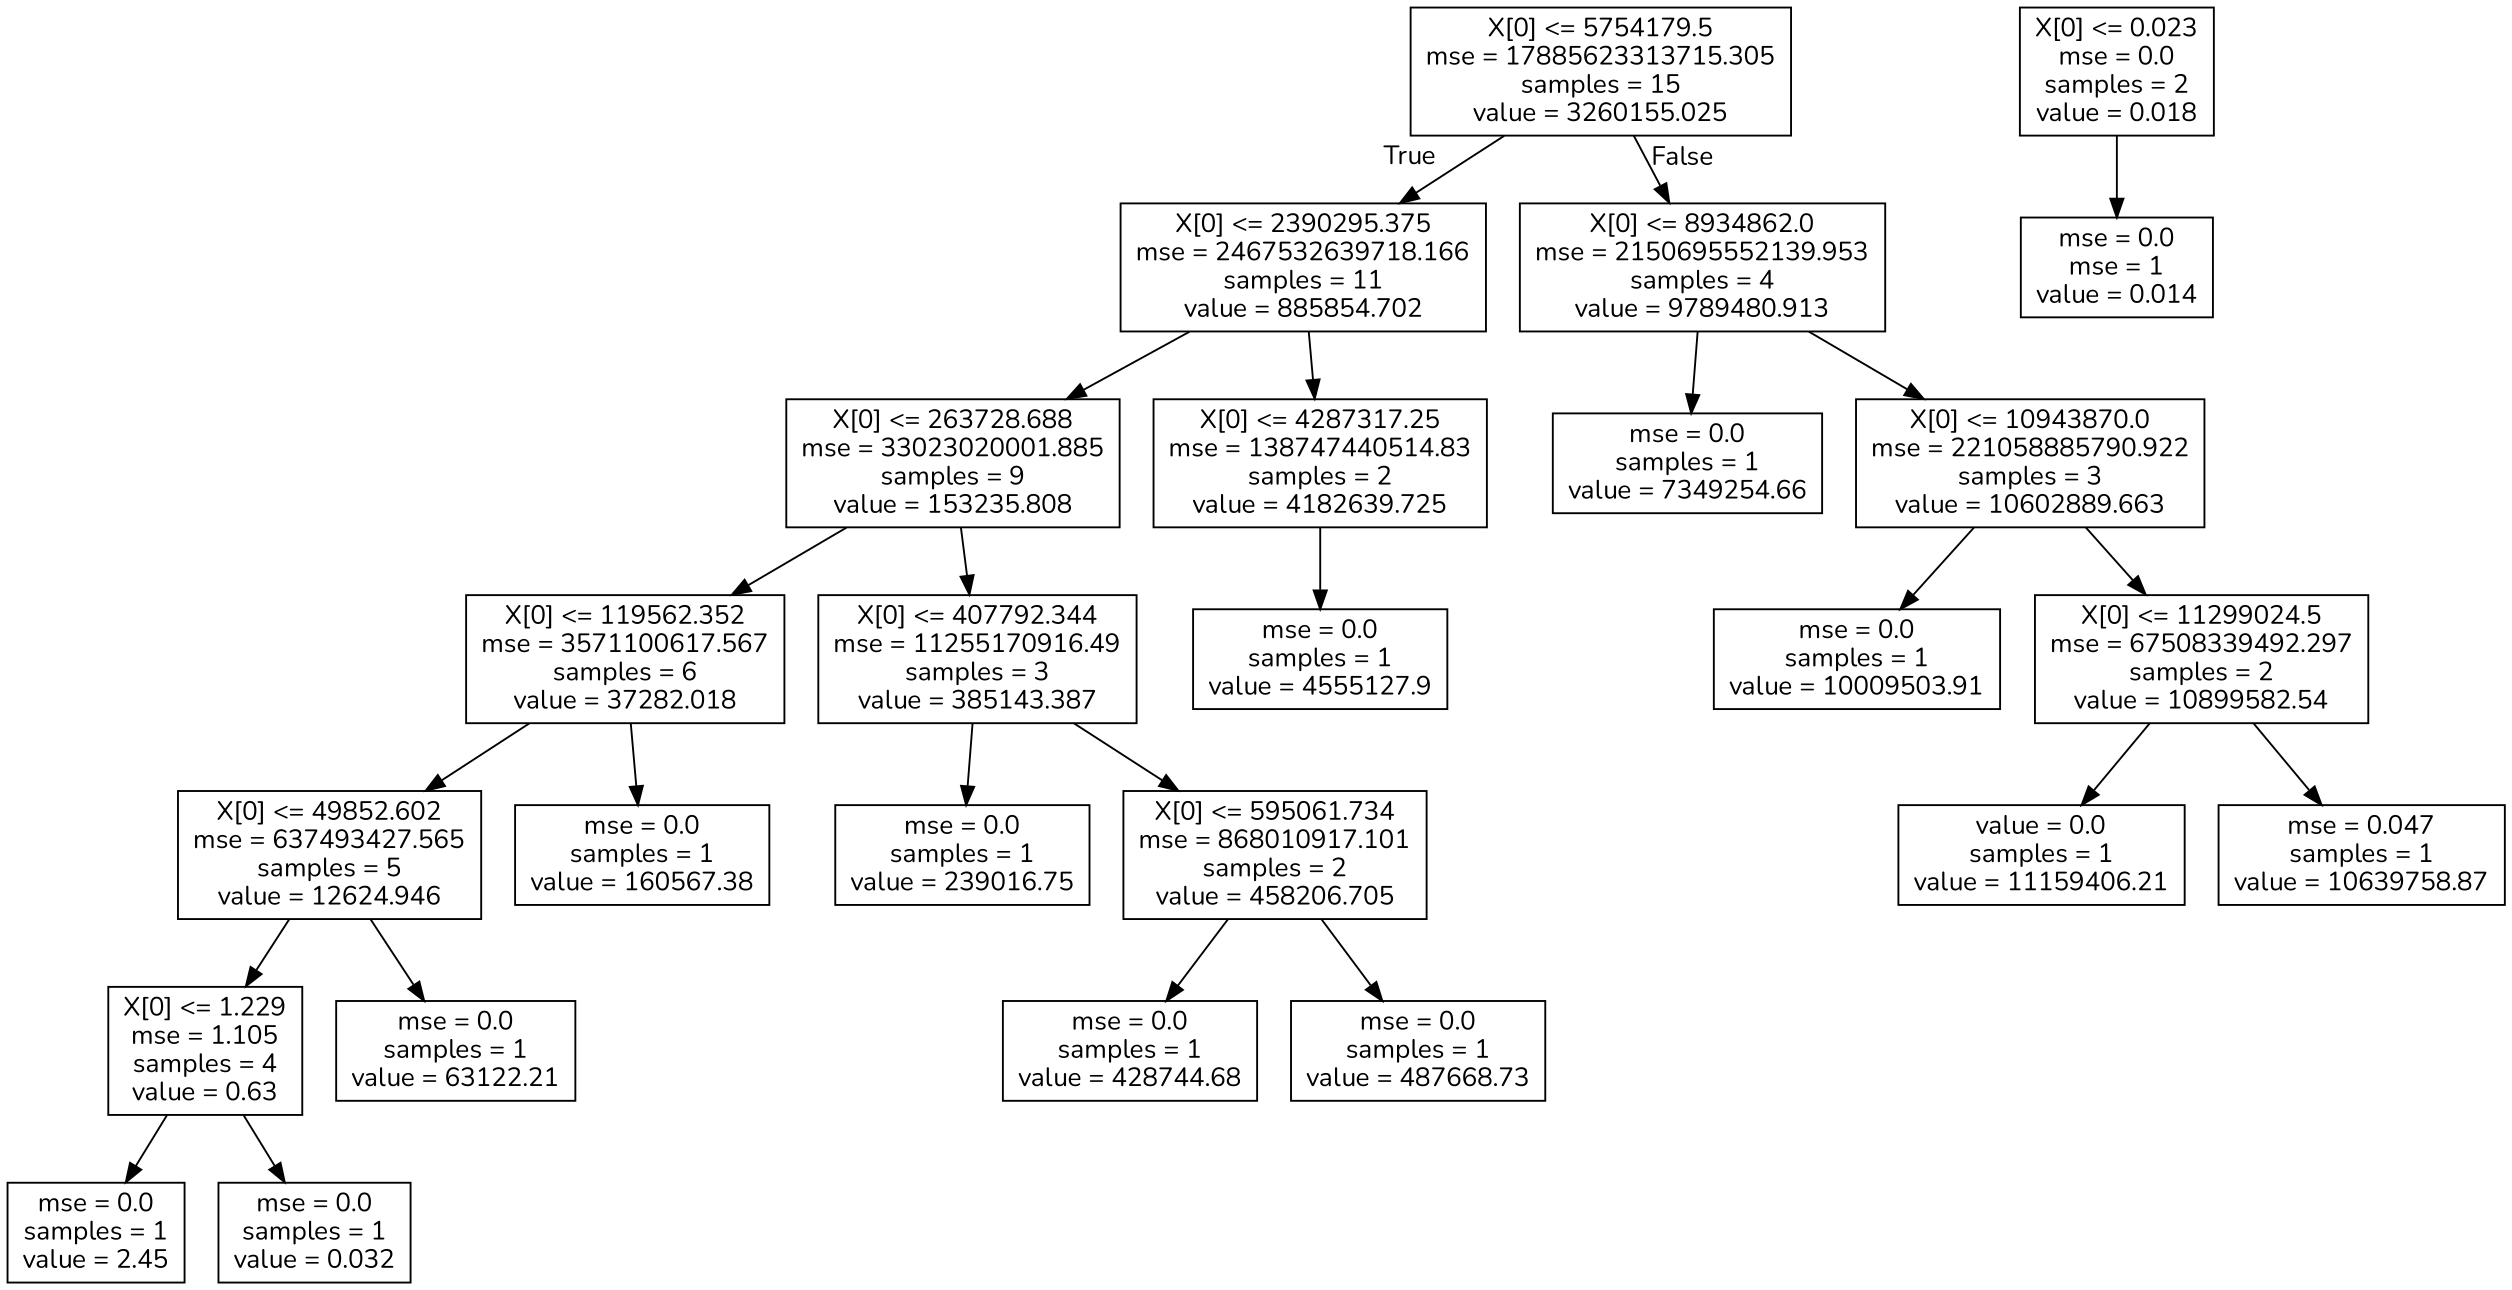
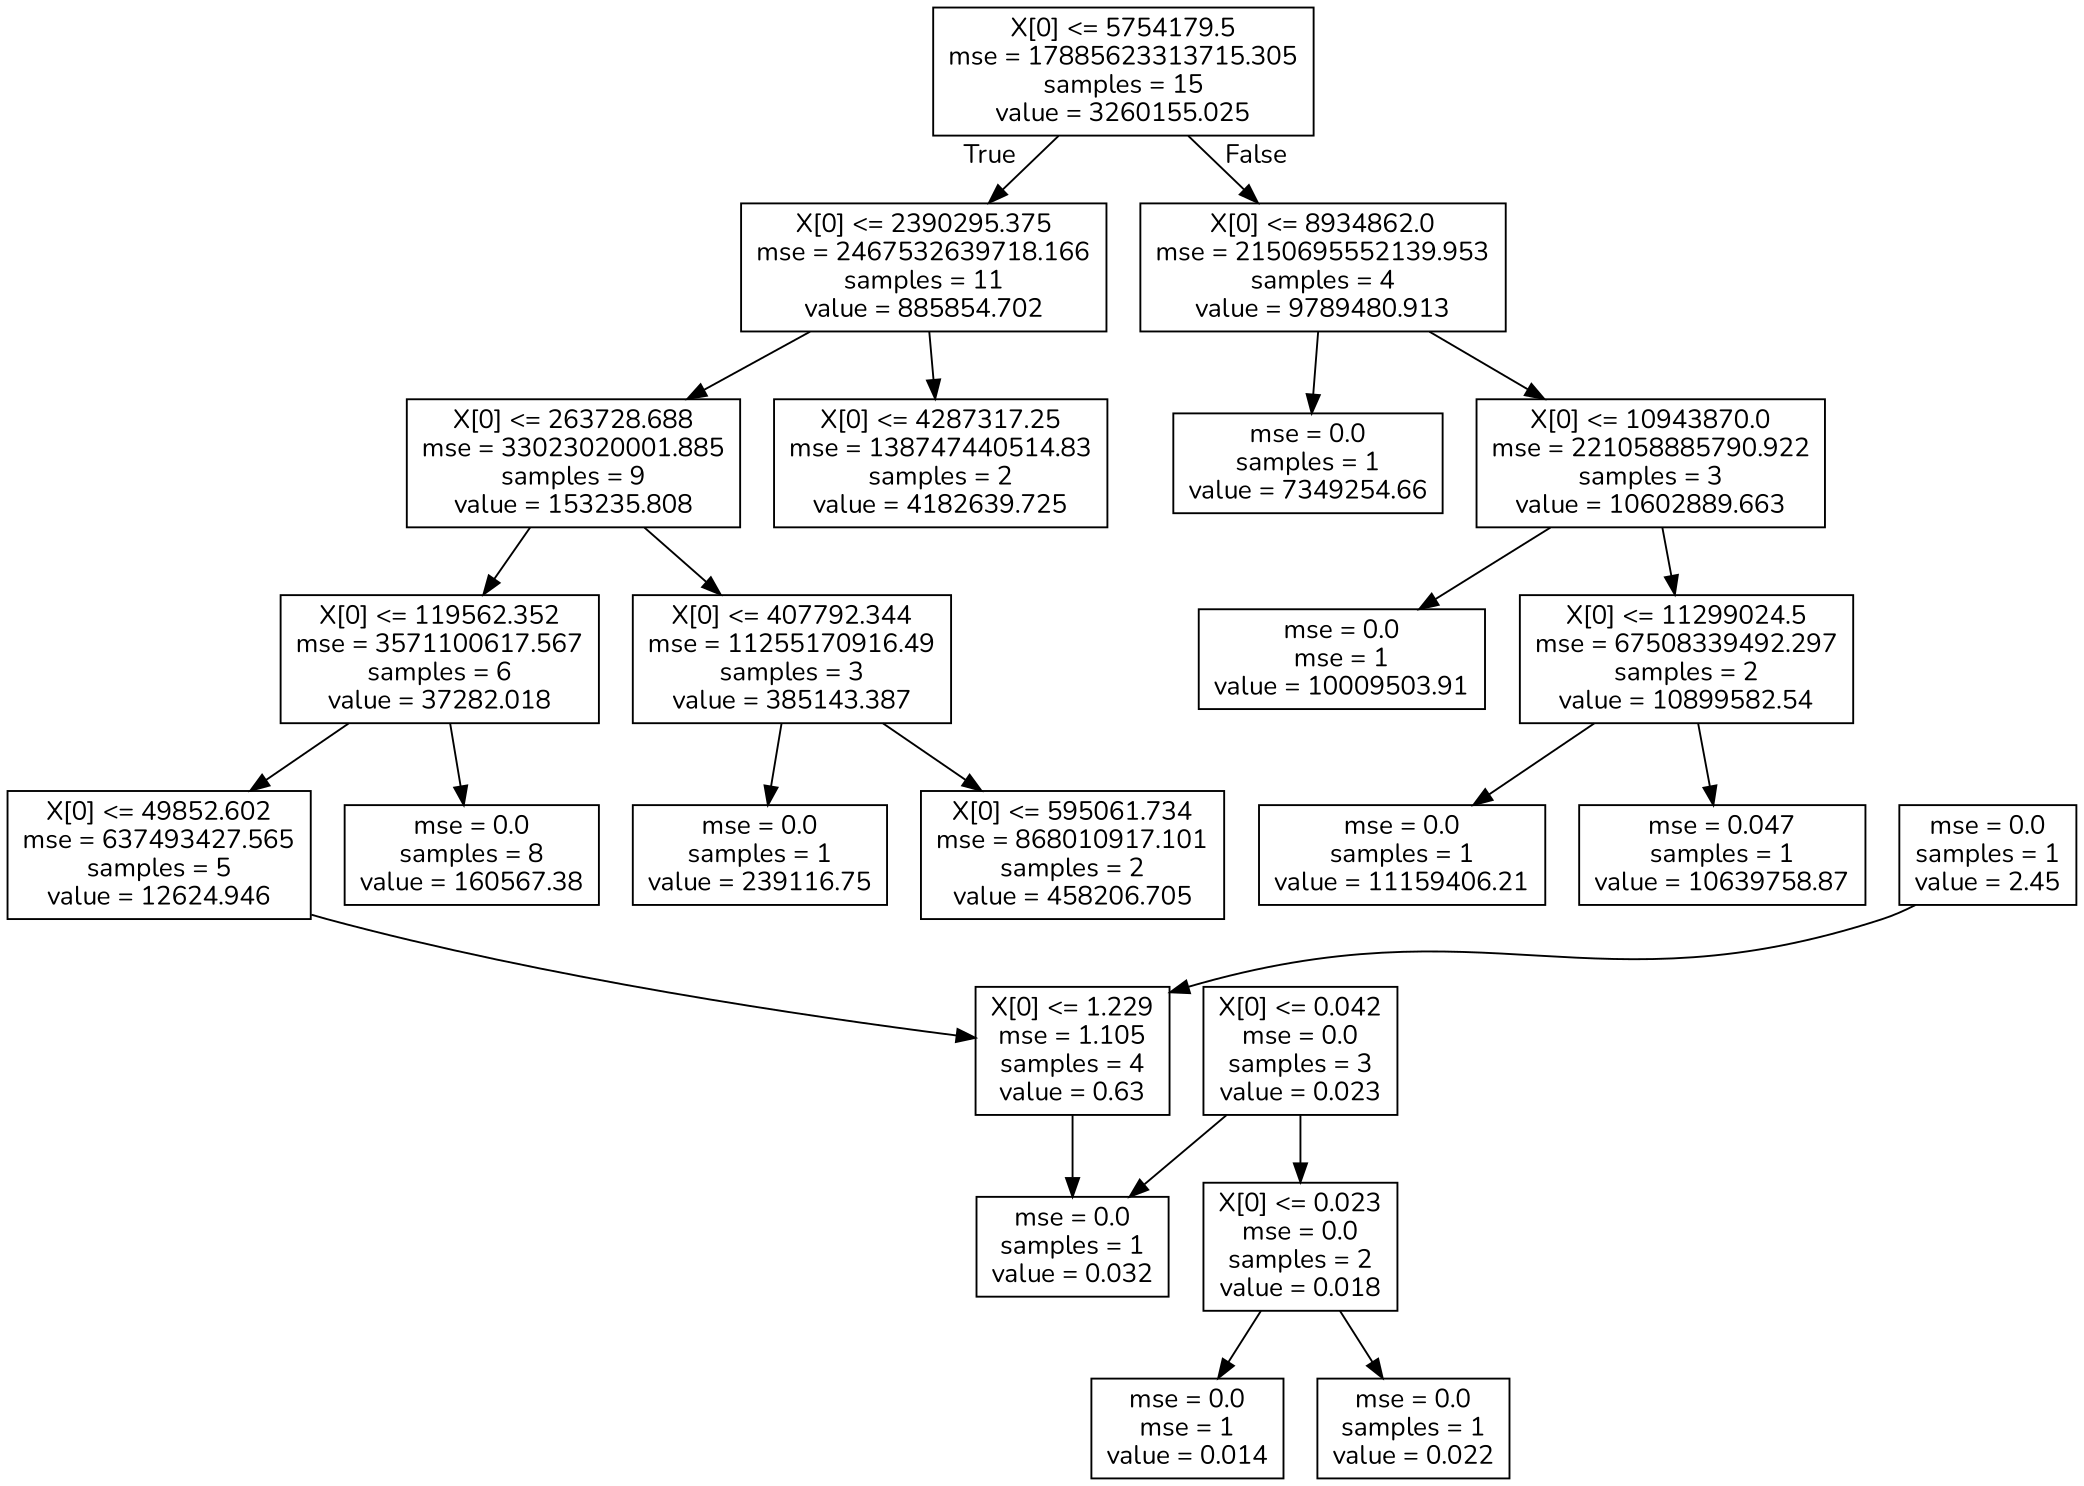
node "mse = 0.0 samples = 1 value = 4555127.9": removed
node "mse = 0.0 samples = 1 value = 10009503.91": label "mse = 0.0 samples = 1 value = 10009503.91" -> "mse = 0.0 mse = 1 value = 10009503.91"
node "mse = 0.0 samples = 1 value = 160567.38": label "mse = 0.0 samples = 1 value = 160567.38" -> "mse = 0.0 samples = 8 value = 160567.38"
node "mse = 0.0 samples = 1 value = 239016.75": label "mse = 0.0 samples = 1 value = 239016.75" -> "mse = 0.0 samples = 1 value = 239116.75"
node "value = 0.0 samples = 1 value = 11159406.21": label "value = 0.0 samples = 1 value = 11159406.21" -> "mse = 0.0 samples = 1 value = 11159406.21"
node "mse = 0.0 samples = 1 value = 63122.21": removed
node "mse = 0.0 samples = 1 value = 428744.68": removed
node "X[0] <= 0.042 mse = 0.0 samples = 3 value = 0.023": added
node "mse = 0.0 samples = 1 value = 487668.73": removed
edge "X[0] <= 1.229 mse = 1.105 samples = 4 value = 0.63" -> "mse = 0.0 samples = 1 value = 2.45": reversed
node "mse = 0.0 samples = 1 value = 0.022": added
